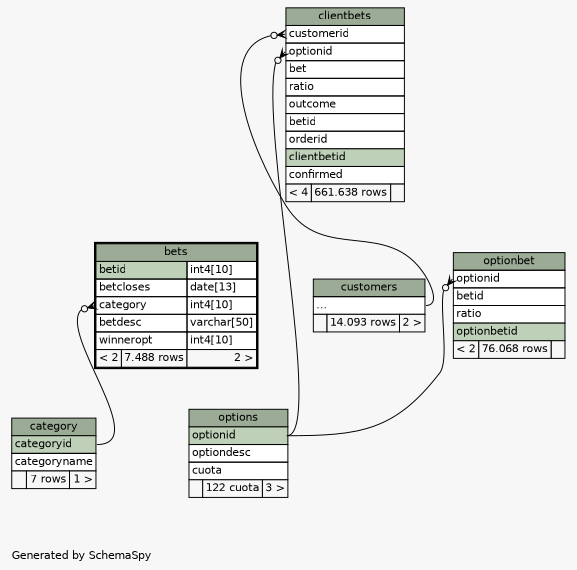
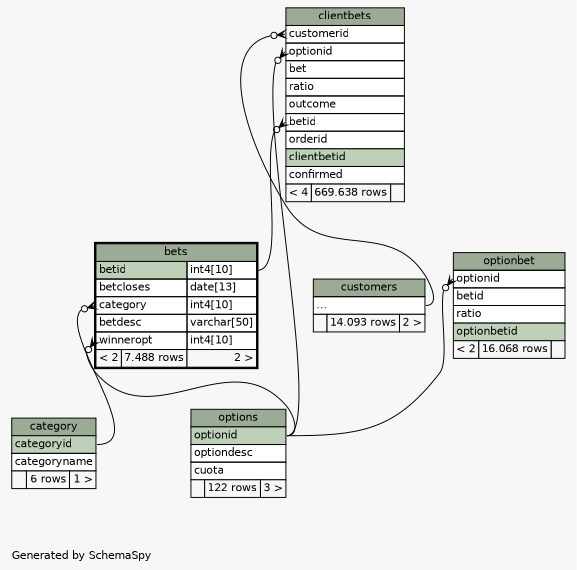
node "clientbets": text "661.638 rows" -> "669.638 rows"
edge "bets" -> "clientbets": added
node "optionbet": text "76.068 rows" -> "16.068 rows"
edge "options" -> "bets": added
node "category": text "7 rows" -> "6 rows"
node "options": text "122 cuota" -> "122 rows"
